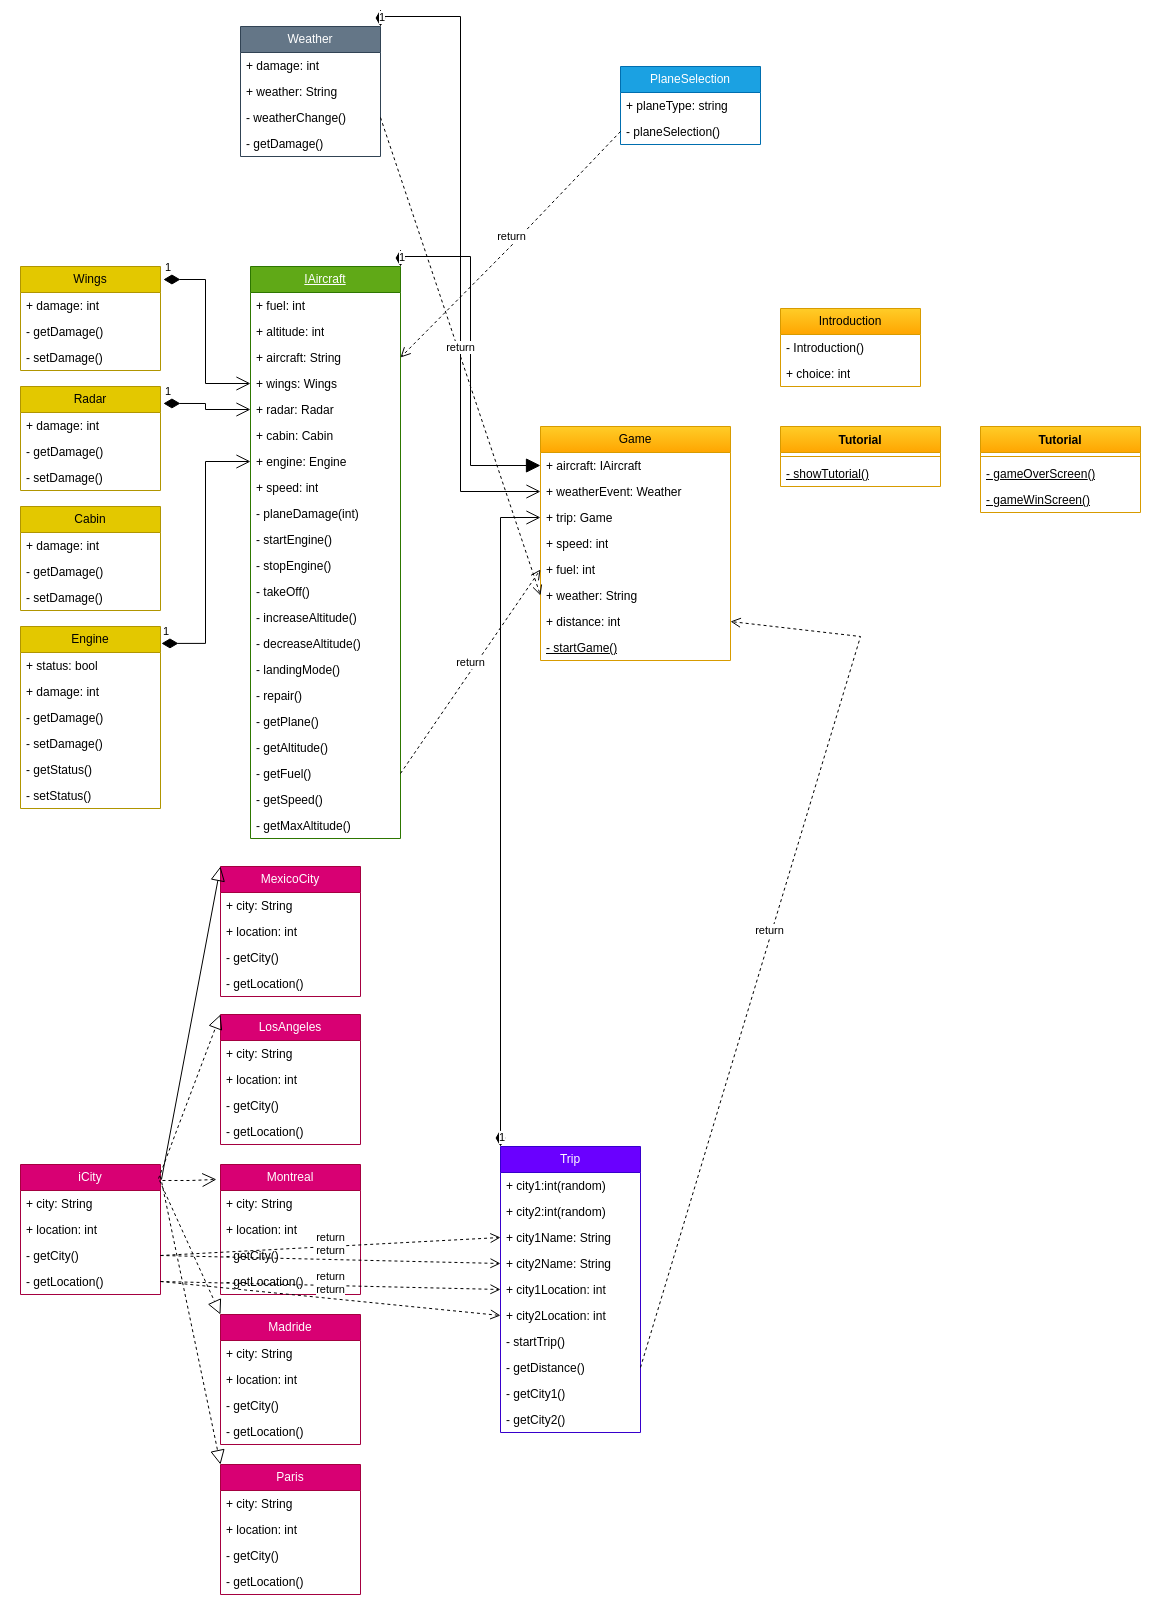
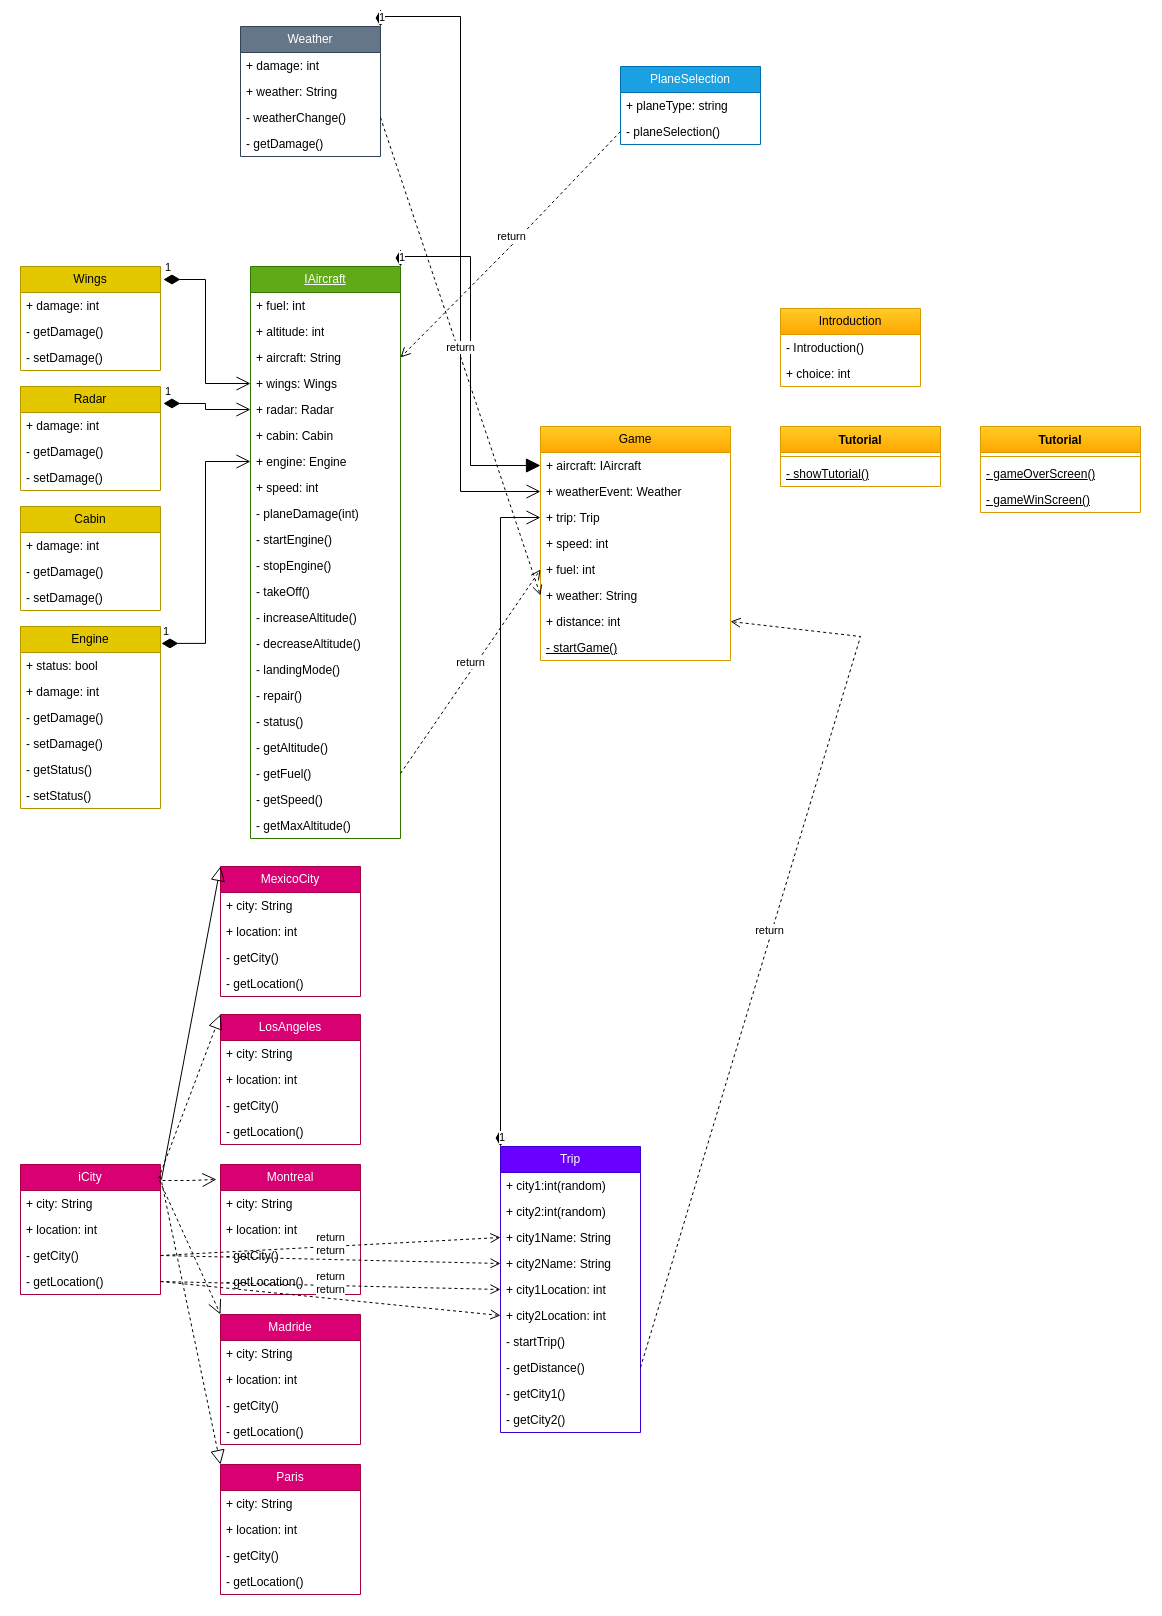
node "+ trip: Game": label "+ trip: Game" -> "+ trip: Trip"
node "- getPlane()": label "- getPlane()" -> "- status()"
edge "iCity" -> "Madride": arrowhead block -> open
